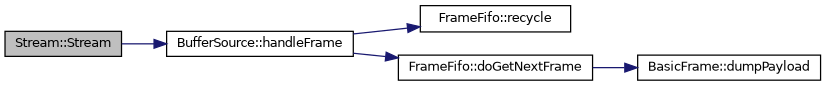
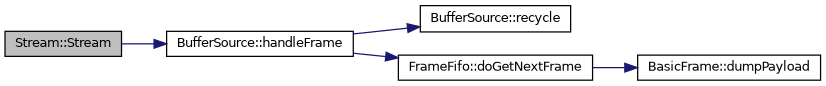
node "FrameFifo::recycle": label "FrameFifo::recycle" -> "BufferSource::recycle"
